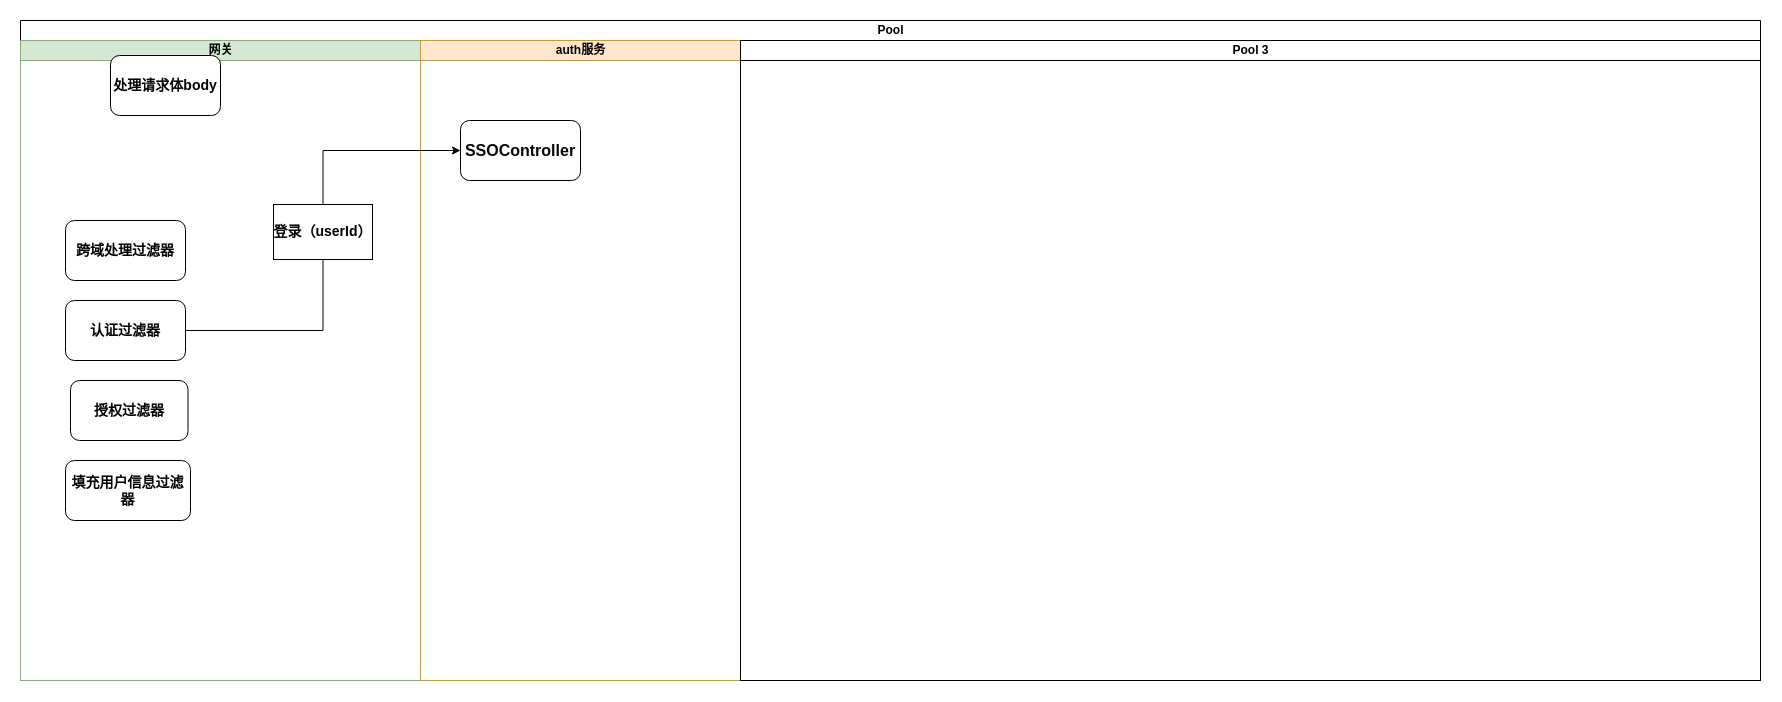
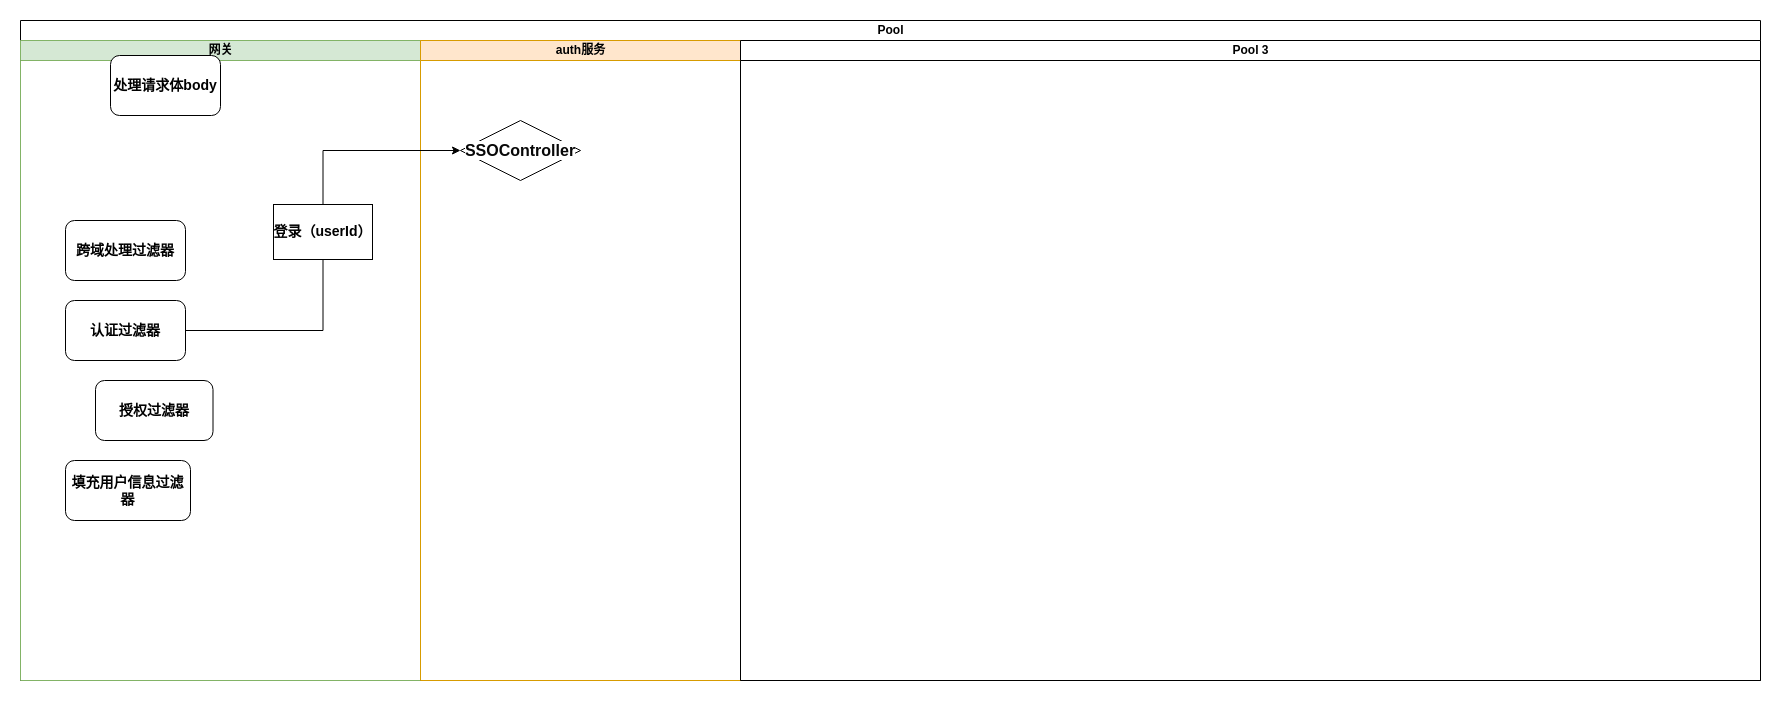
node "SSOController": shape rounded rectangle -> diamond
node "授权过滤器": moved (129, 411) -> (154, 411)
